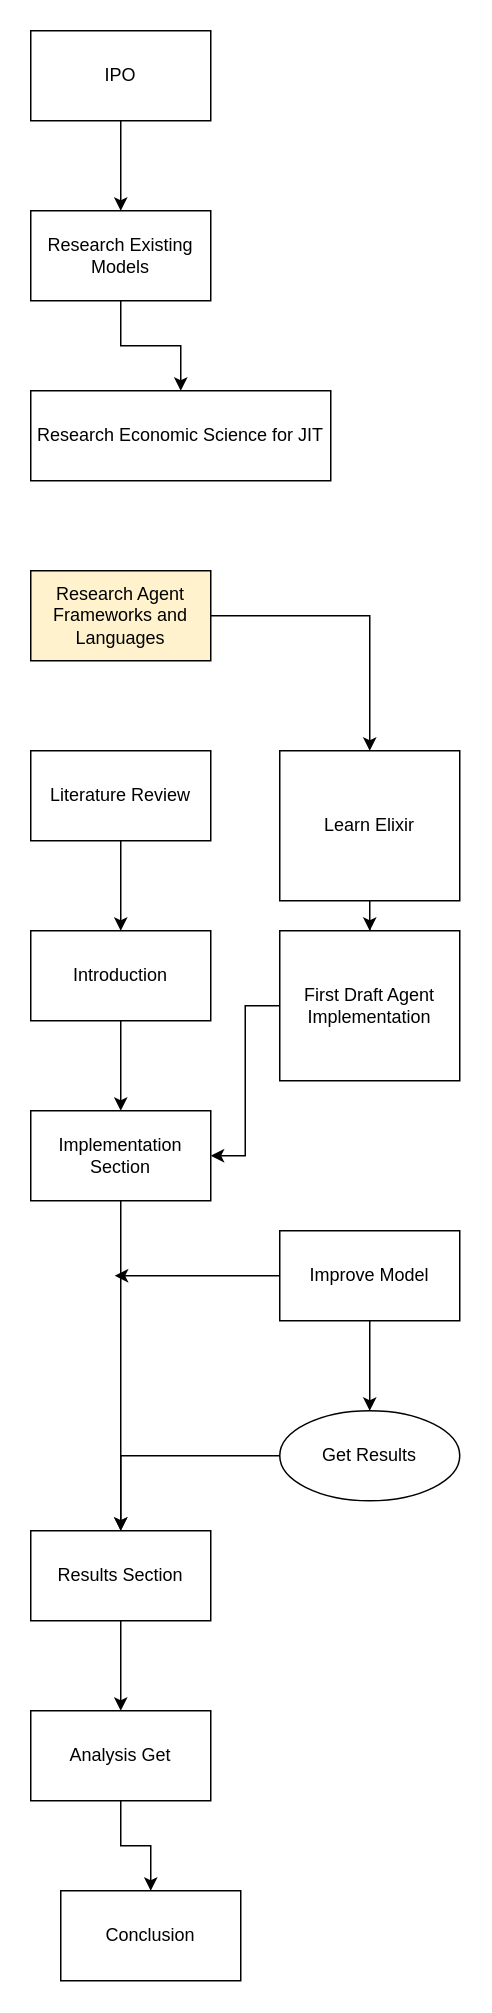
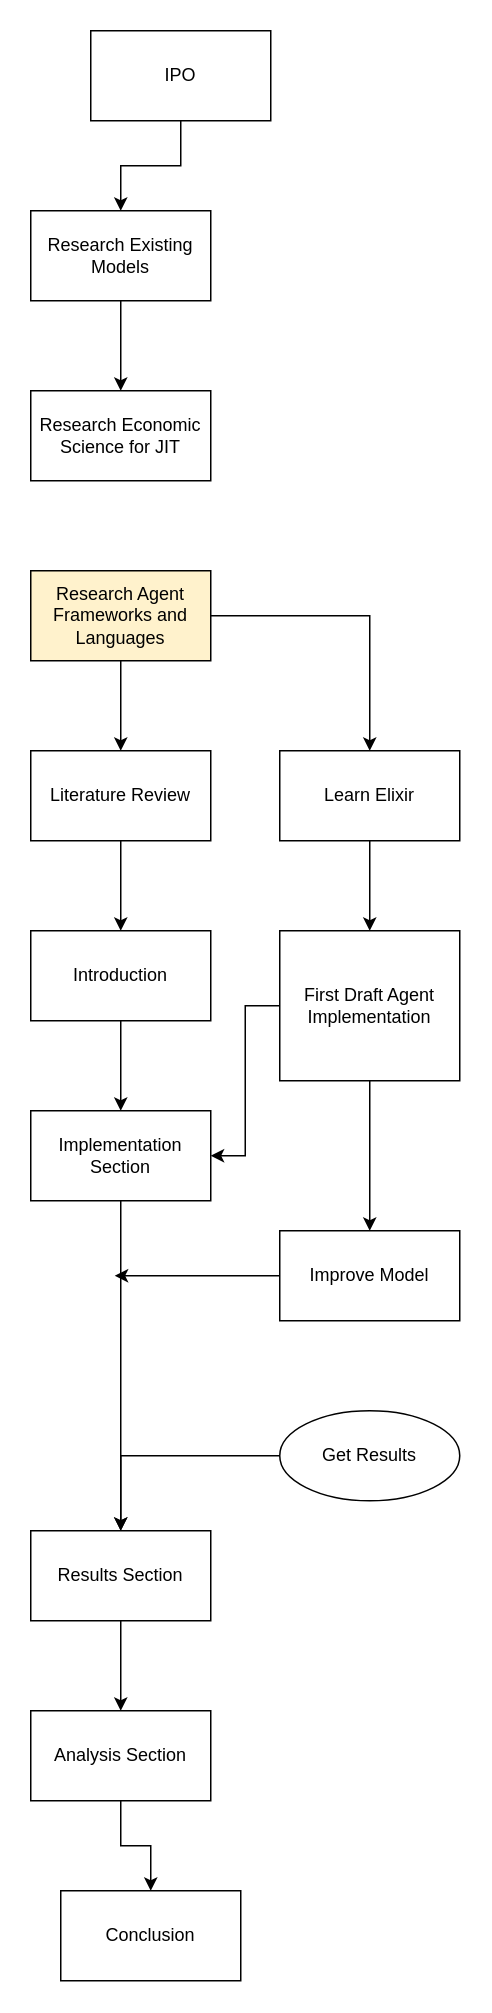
node "IPO": moved (121, 76) -> (181, 76)
node "Research Economic Science for JIT": size 300x90 -> 180x90
edge "Research Agent Frameworks and Languages" -> "Literature Review": added
node "Learn Elixir": size 180x150 -> 180x90
edge "First Draft Agent Implementation" -> "Improve Model": added
edge "Improve Model" -> "Get Results": removed
node "Analysis Get": label "Analysis Get" -> "Analysis Section"
